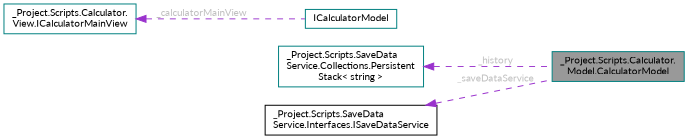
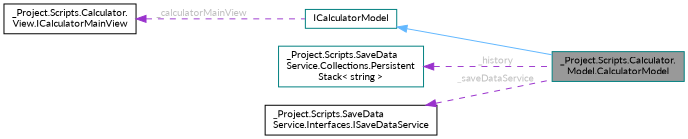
node "_Project.Scripts.Calculator. View.ICalculatorMainView": color teal -> black
edge "_Project.Scripts.Calculator. Model.CalculatorModel" -> "ICalculatorModel": added
